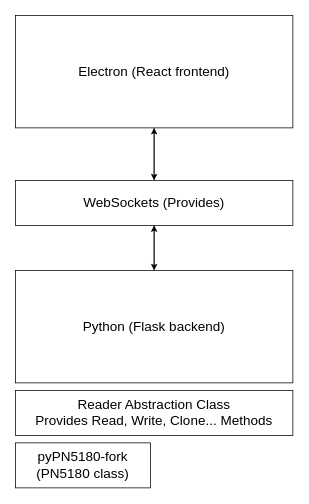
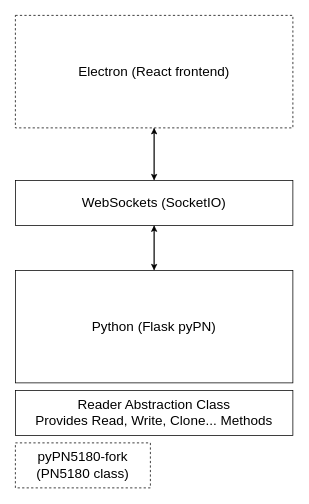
node "Electron (React frontend)": style solid -> dashed
node "WebSockets (Provides)": label "WebSockets (Provides)" -> "WebSockets (SocketIO)"
node "Python (Flask backend)": label "Python (Flask backend)" -> "Python (Flask pyPN)"
node "pyPN5180-fork (PN5180 class)": style solid -> dashed
